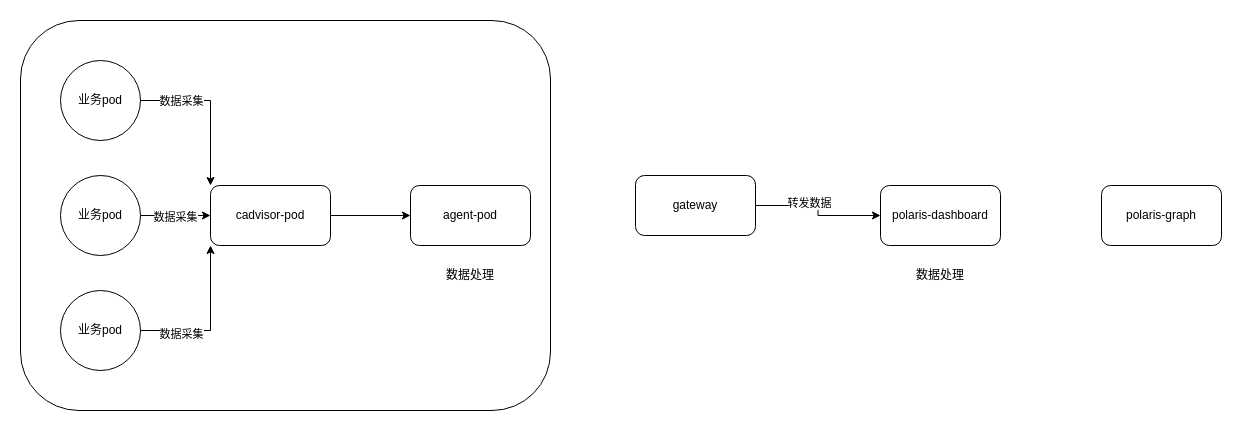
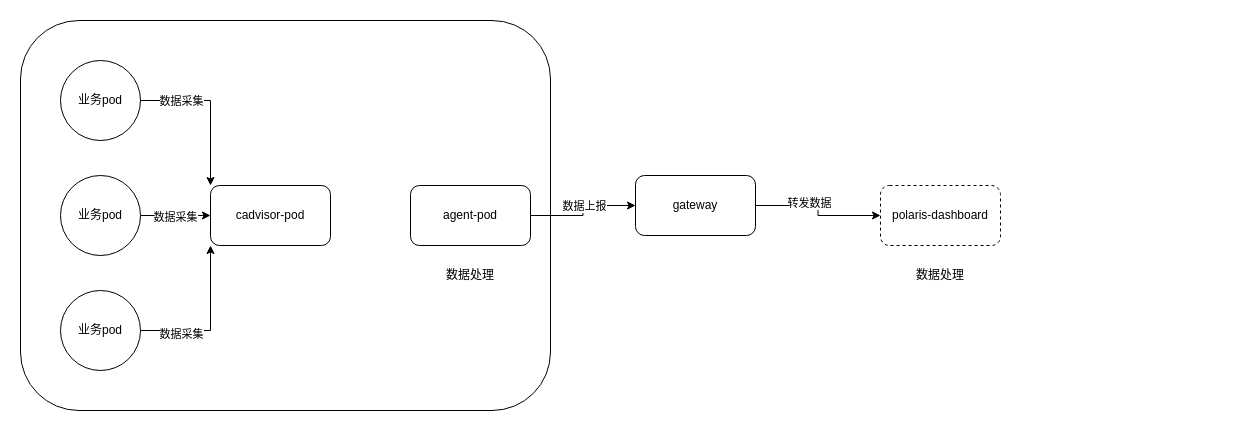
edge "agent-pod" -> "gateway": added, label "数据上报"
edge "cadvisor-pod" -> "agent-pod": removed
node "polaris-dashboard": style solid -> dashed
node "polaris-graph": removed
